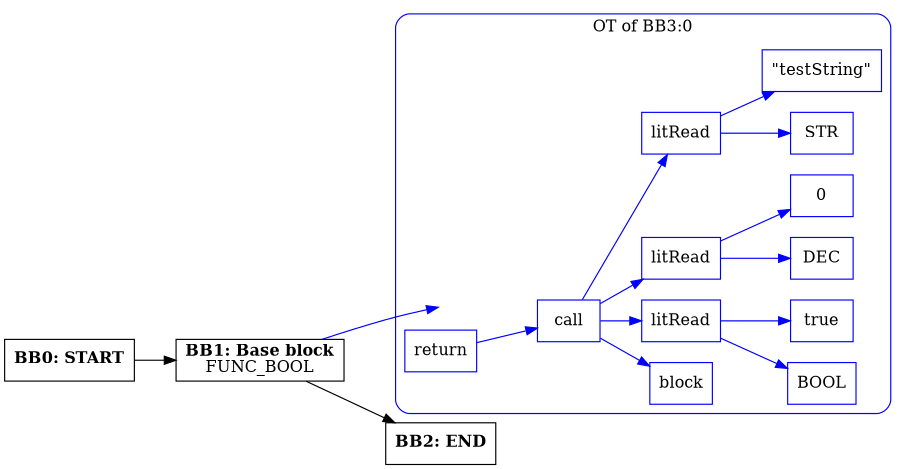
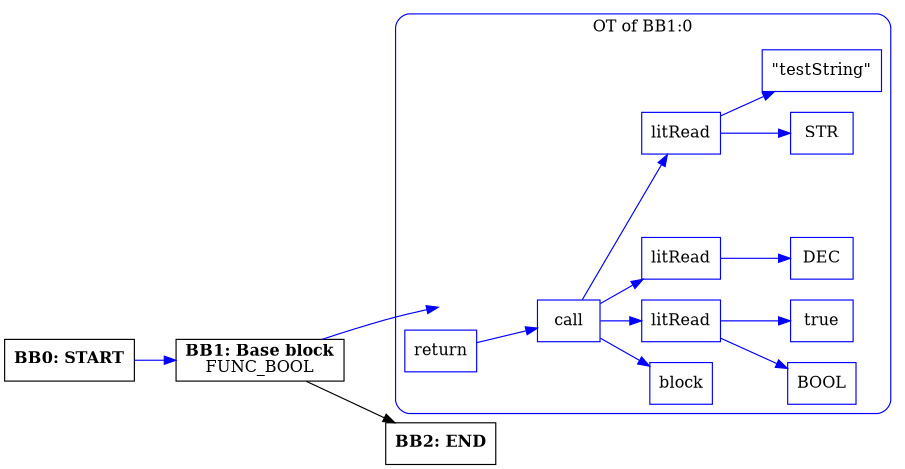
cluster "OT of BB3:0": label "OT of BB3:0" -> "OT of BB1:0"
node "0": removed
edge "BB0: START" -> "BB1: Base block": color black -> blue
